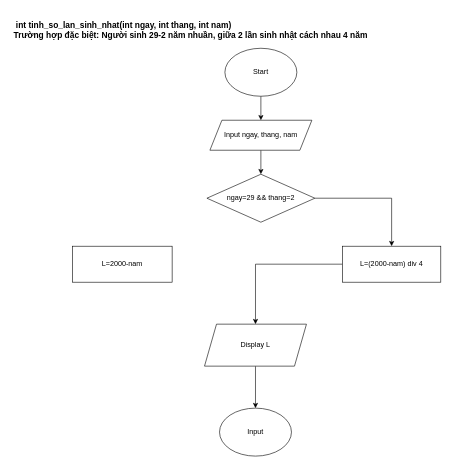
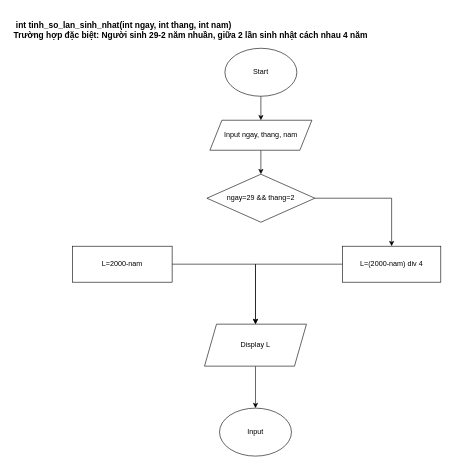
edge "L=2000-nam" -> "Display L": added
